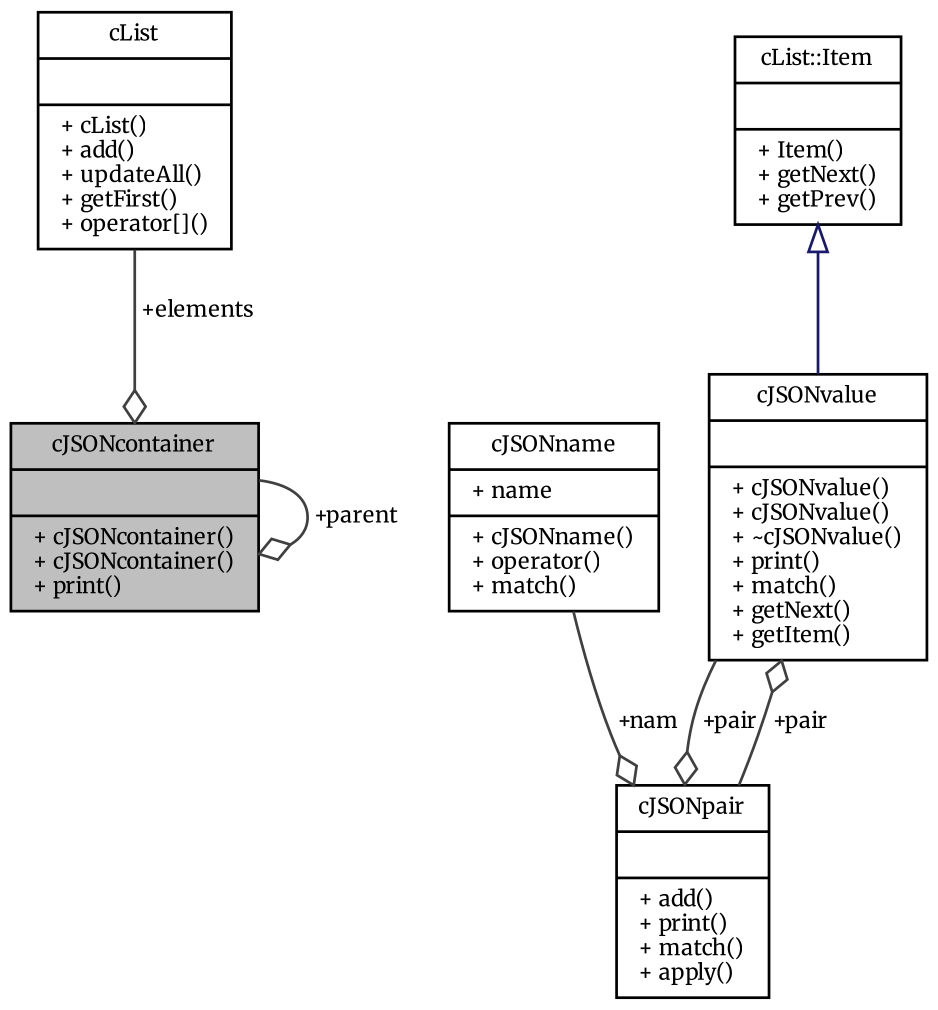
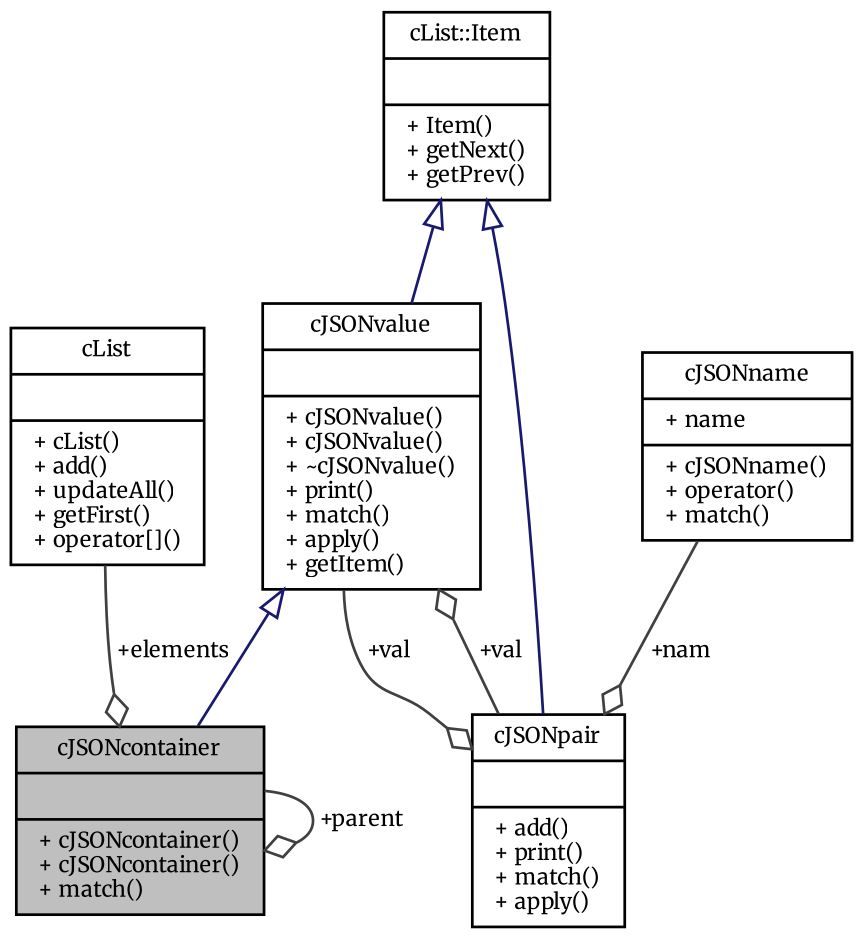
edge "cJSONpair" -> "cList::Item": added
node "cJSONcontainer": text "+ print()" -> "+ match()"
node "cJSONvalue": text "+ getNext()" -> "+ apply()"
edge "cJSONcontainer" -> "cJSONvalue": added
edge "cJSONvalue" -> "cJSONpair": label " +pair" -> " +val"
edge "cJSONpair" -> "cJSONvalue": label " +pair" -> " +val"
